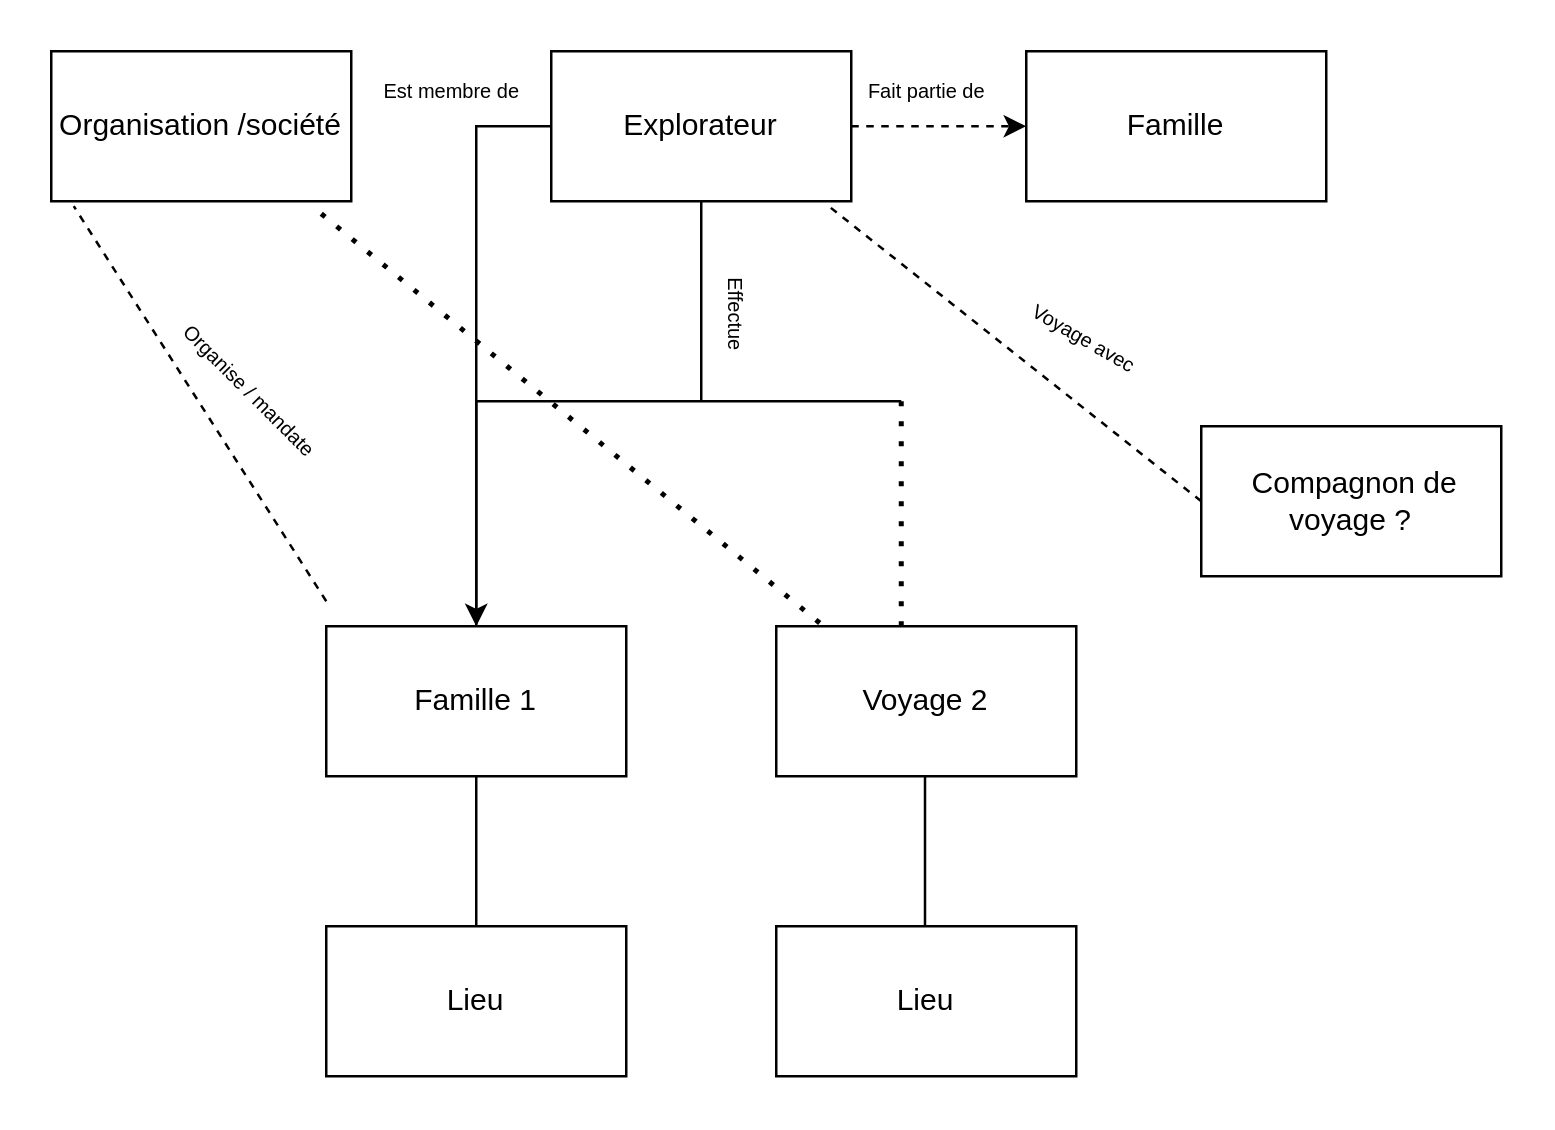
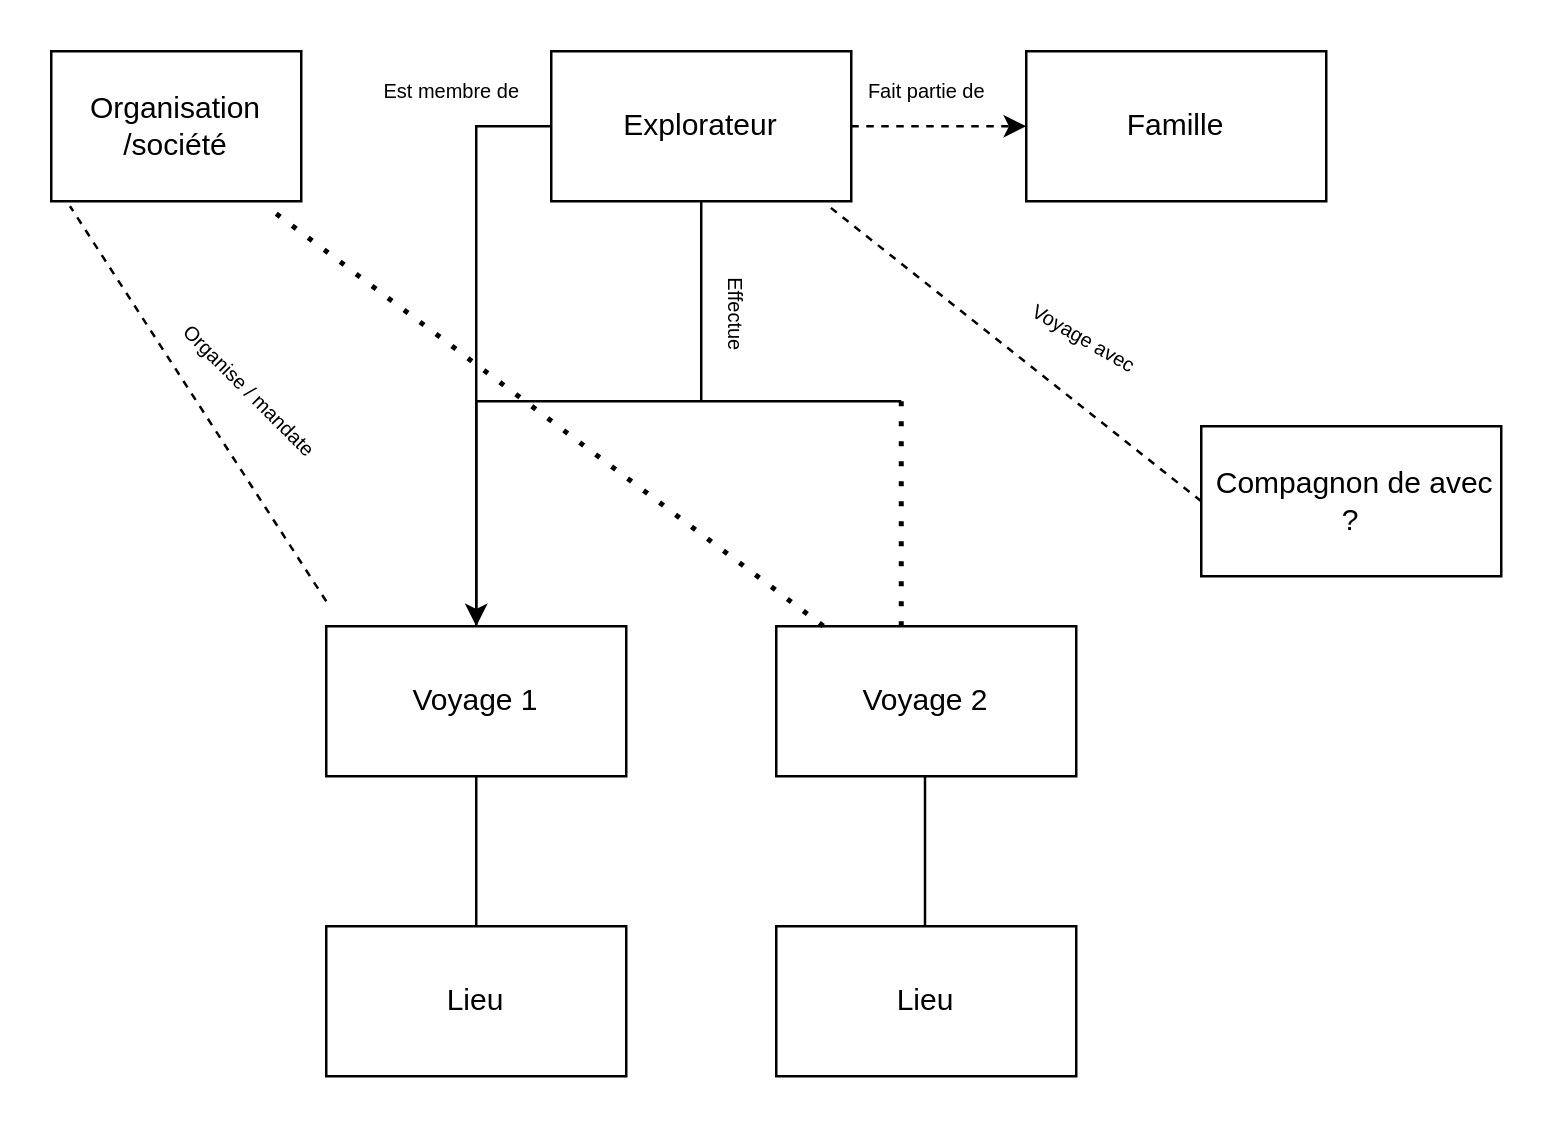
node "Organisation /société": size 300x150 -> 250x150
node "Compagnon de voyage ?": label "Compagnon de voyage ?" -> "Compagnon de avec ?"
node "Famille 1": label "Famille 1" -> "Voyage 1"
